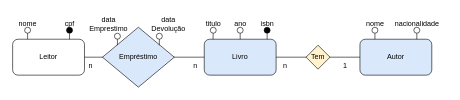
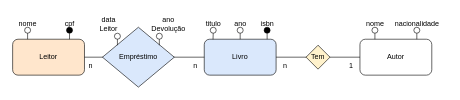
node "data Emprestimo": label "data Emprestimo" -> "data Leitor"
node "data Devolução": label "data Devolução" -> "ano Devolução"
node "Leitor": fillcolor #ffffff -> #ffe6cc
node "Autor": fillcolor #dae8fc -> #ffffff
node "1": moved (345, 66) -> (351, 66)
